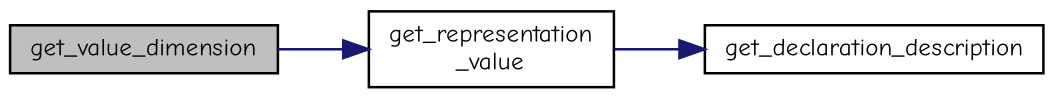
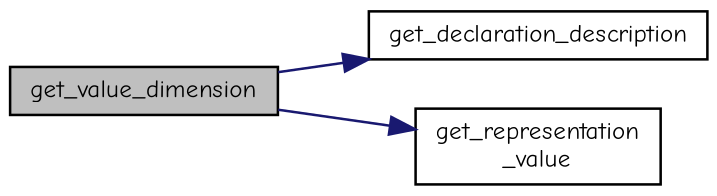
edge "get_representation _value" -> "get_declaration_description": now "get_value_dimension" -> "get_declaration_description"
